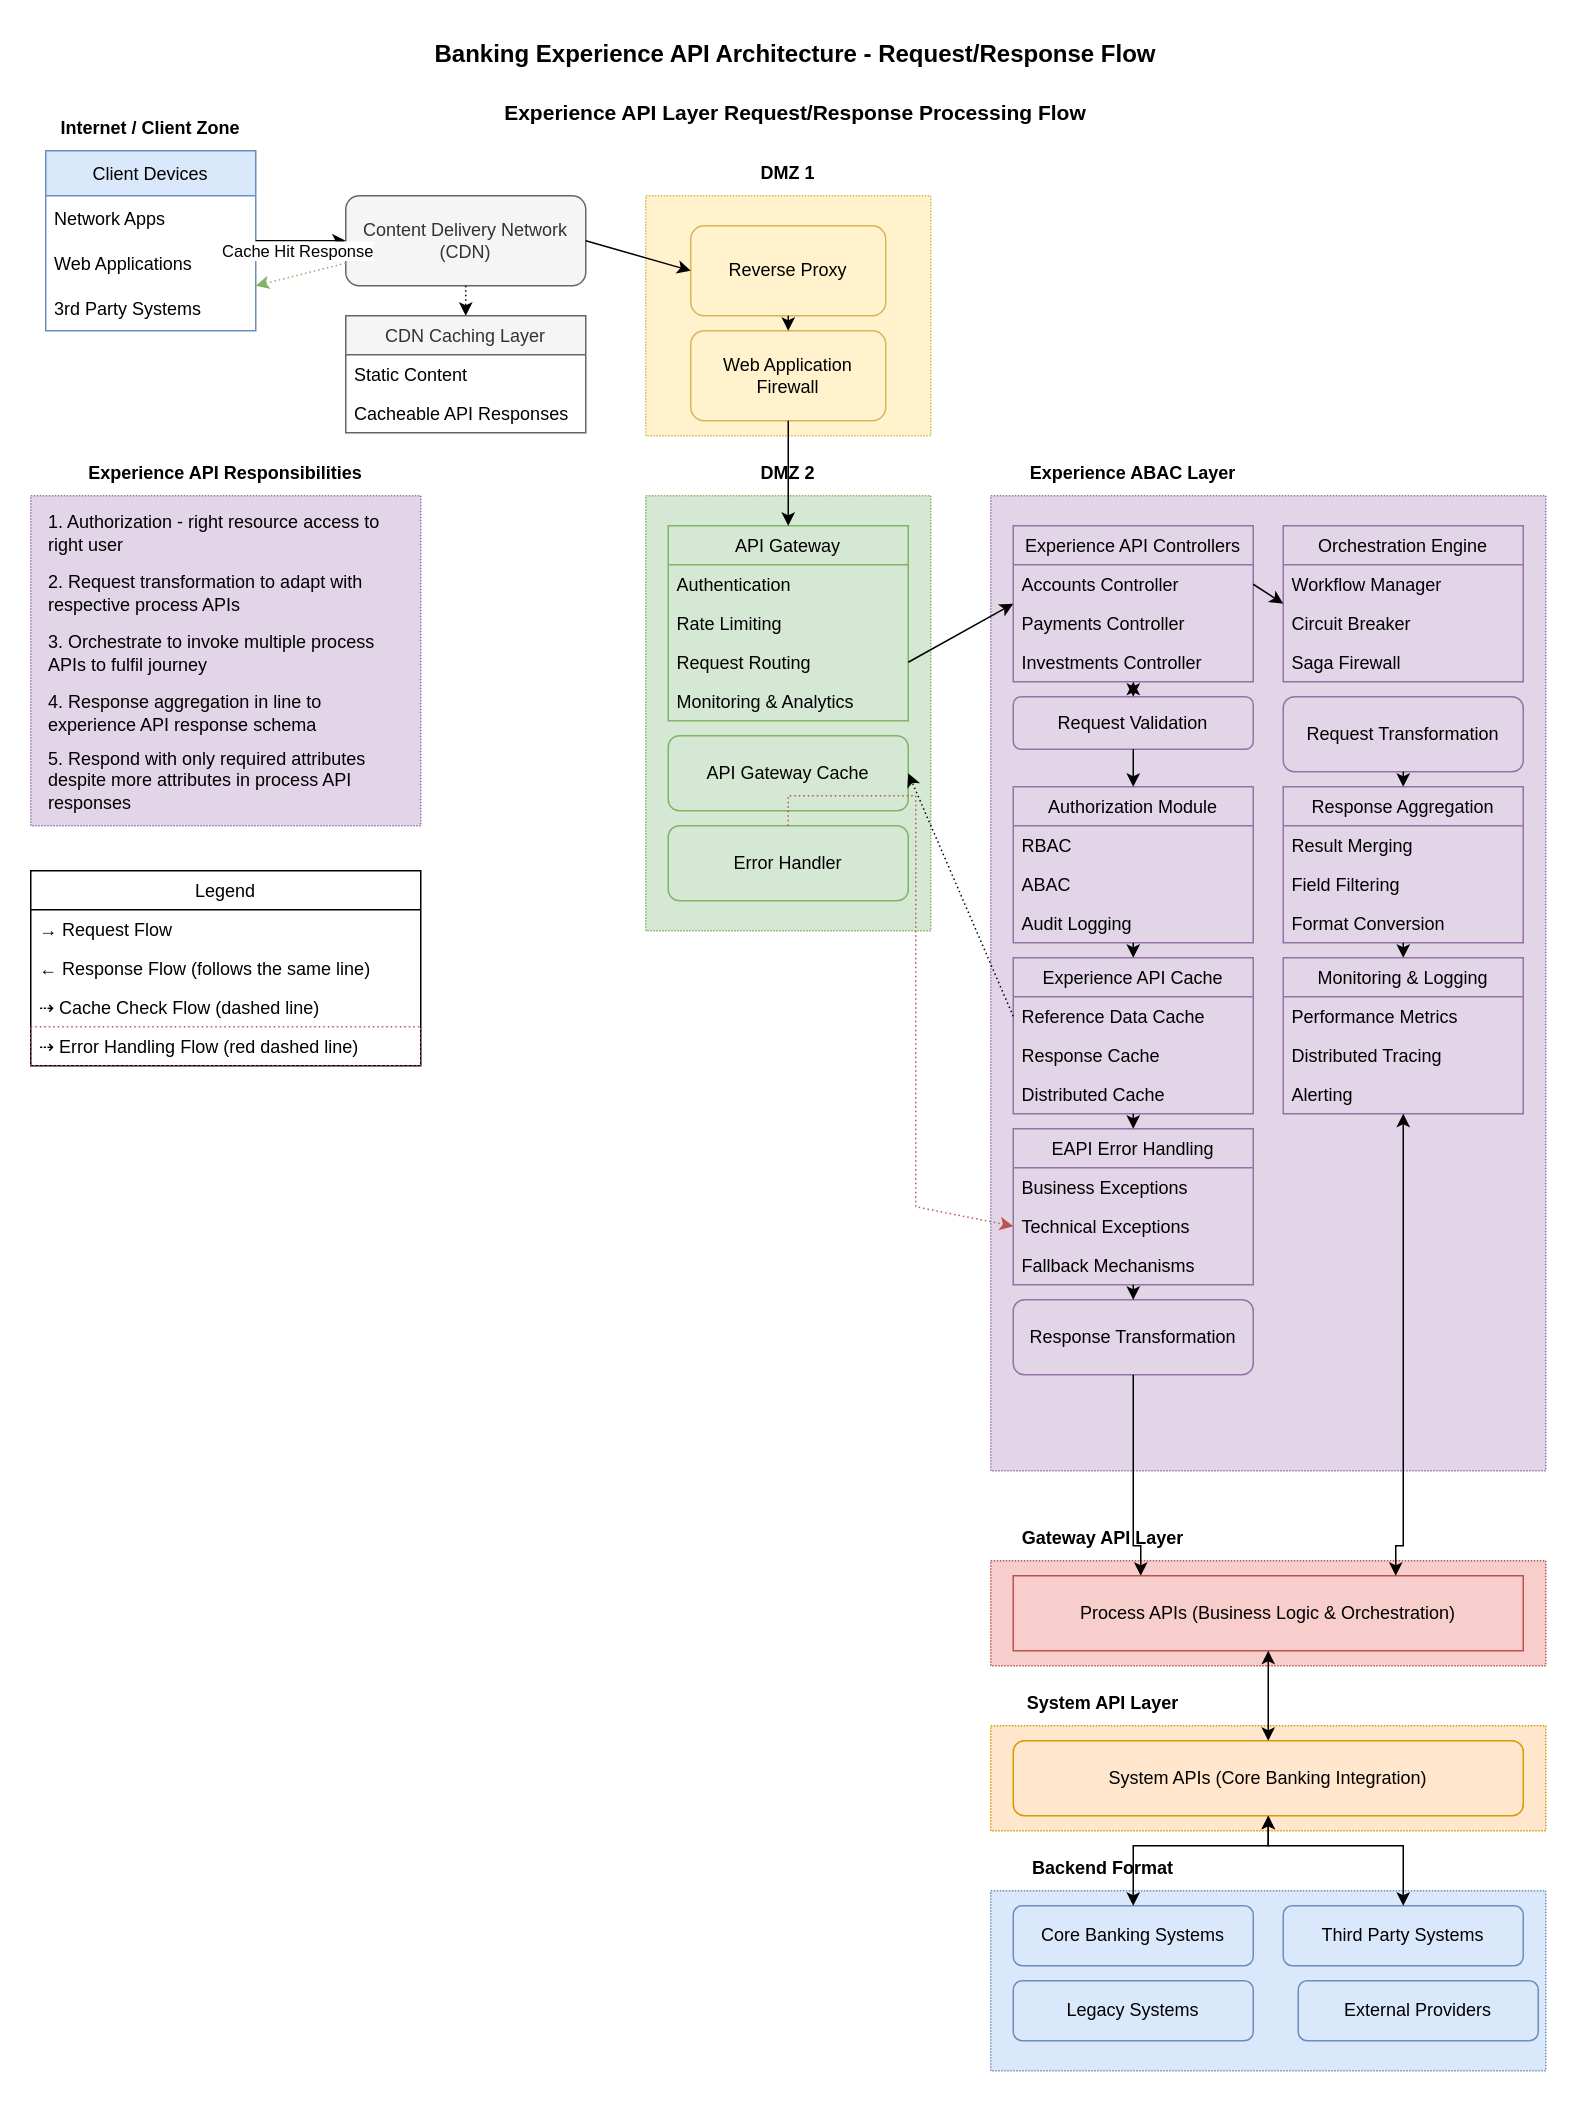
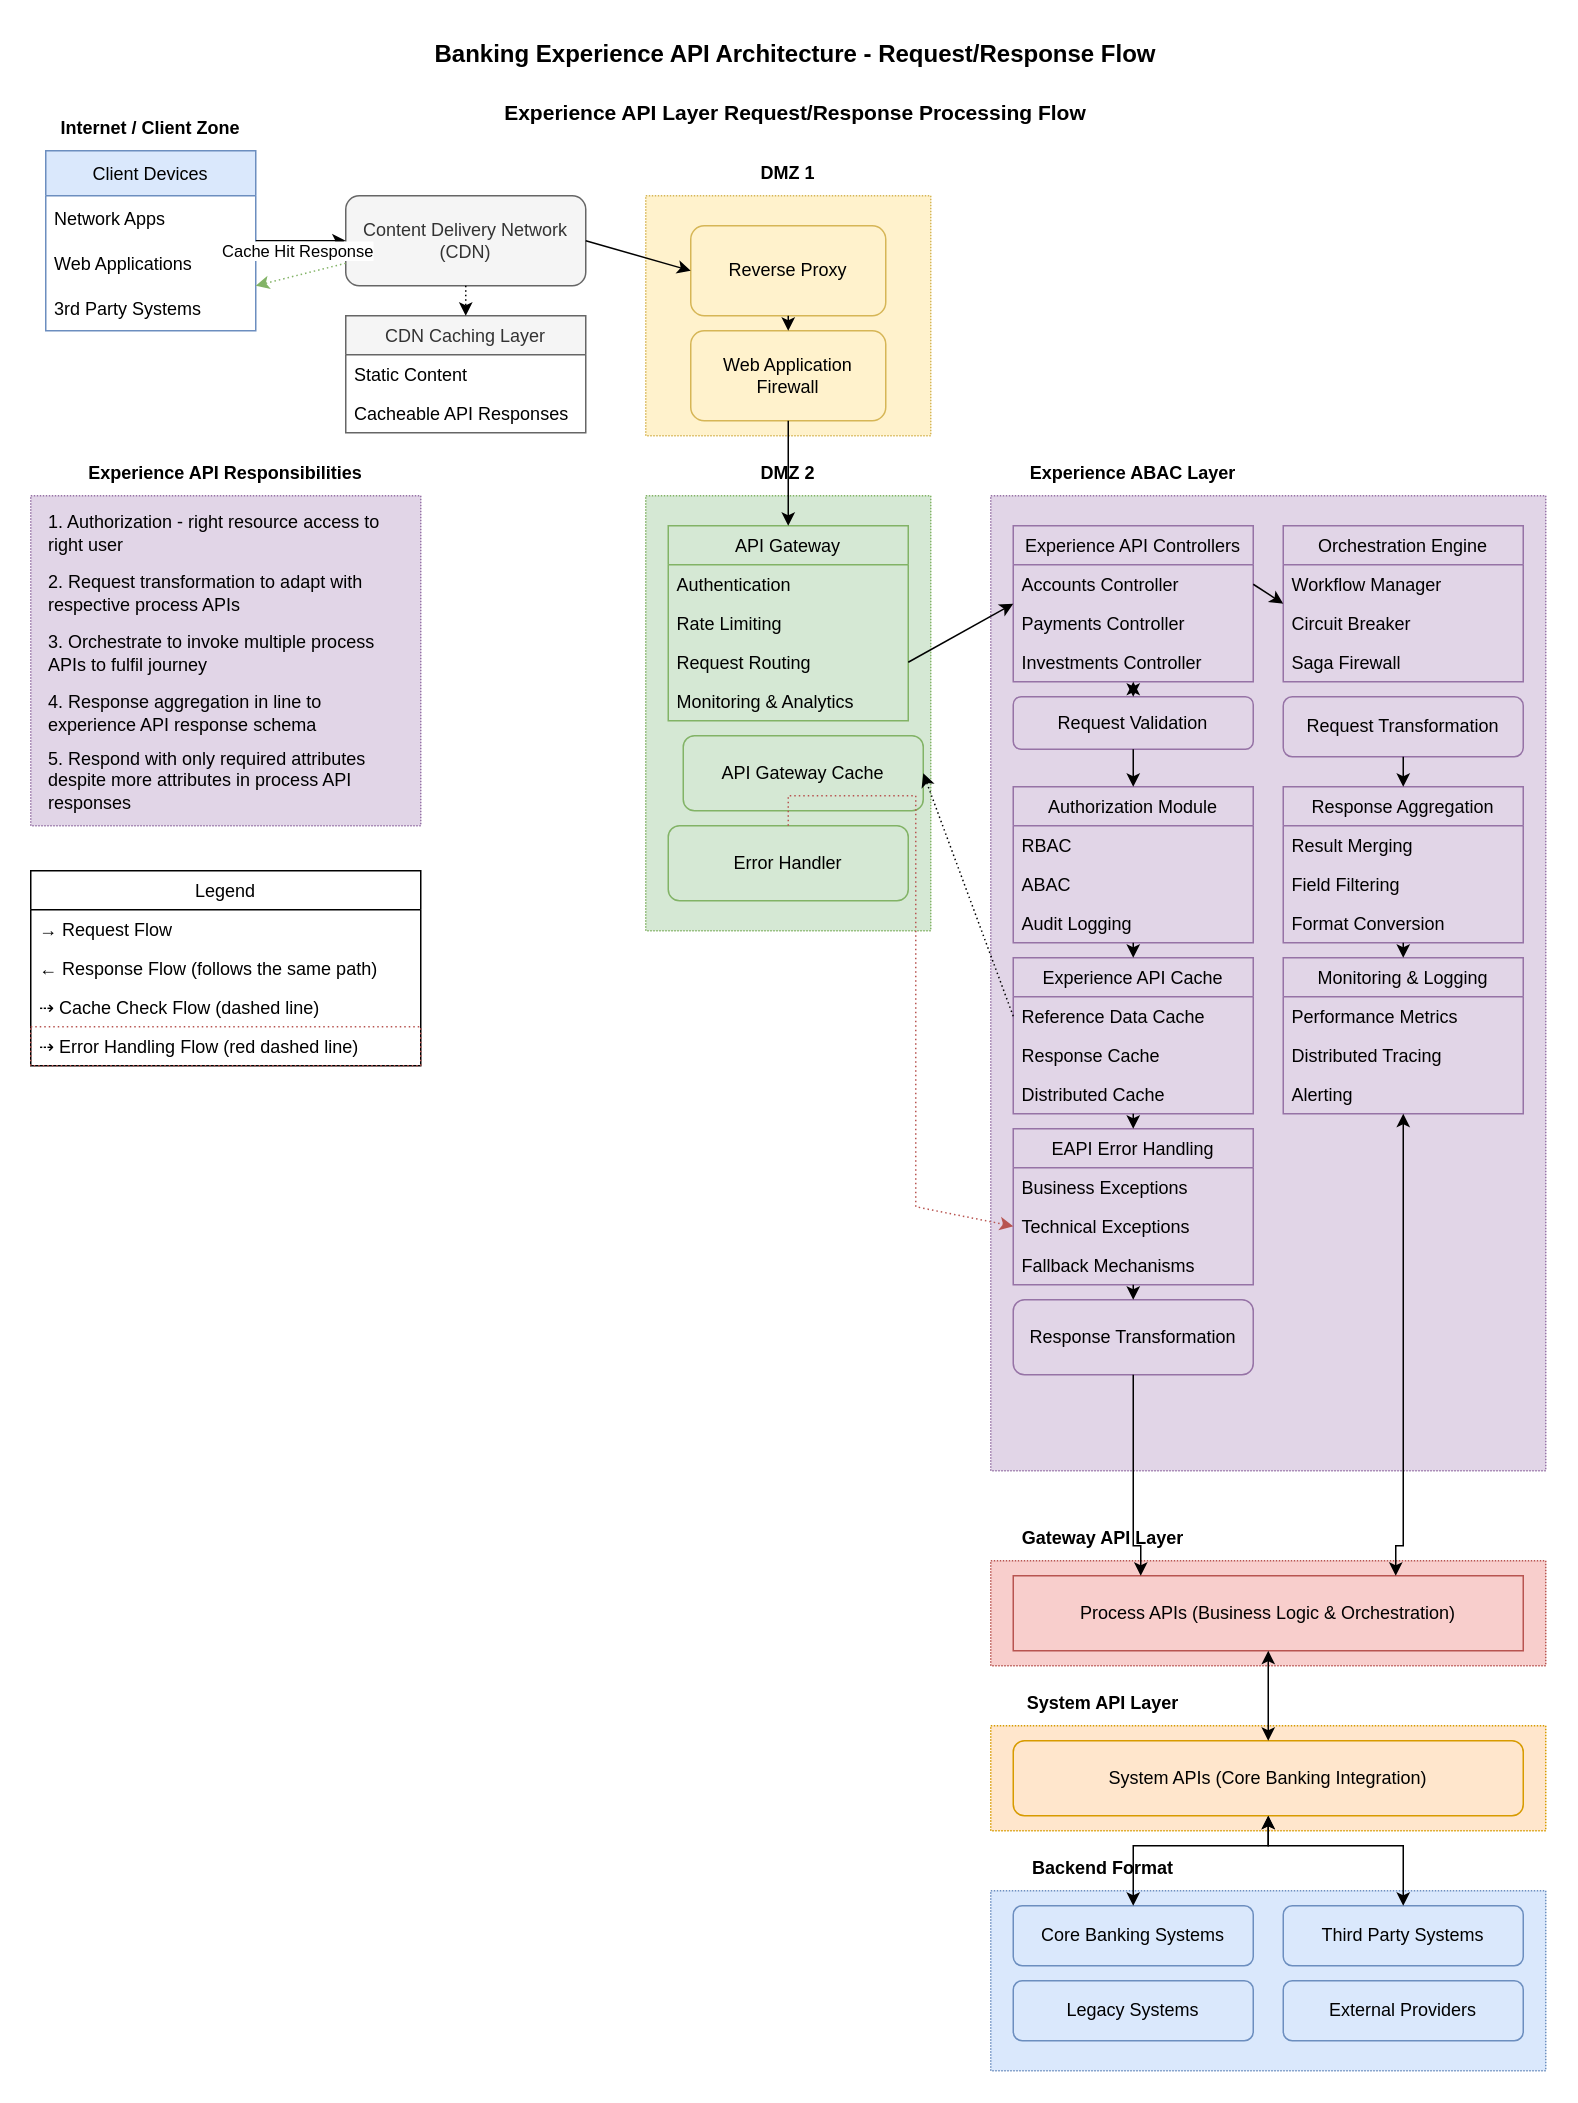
node "Request Transformation": size 240x75 -> 240x60
node "API Gateway Cache": moved (788, 773) -> (803, 773)
node "← Response Flow (follows the same line)": label "← Response Flow (follows the same line)" -> "← Response Flow (follows the same path)"
node "External Providers": moved (1418, 2011) -> (1403, 2011)
